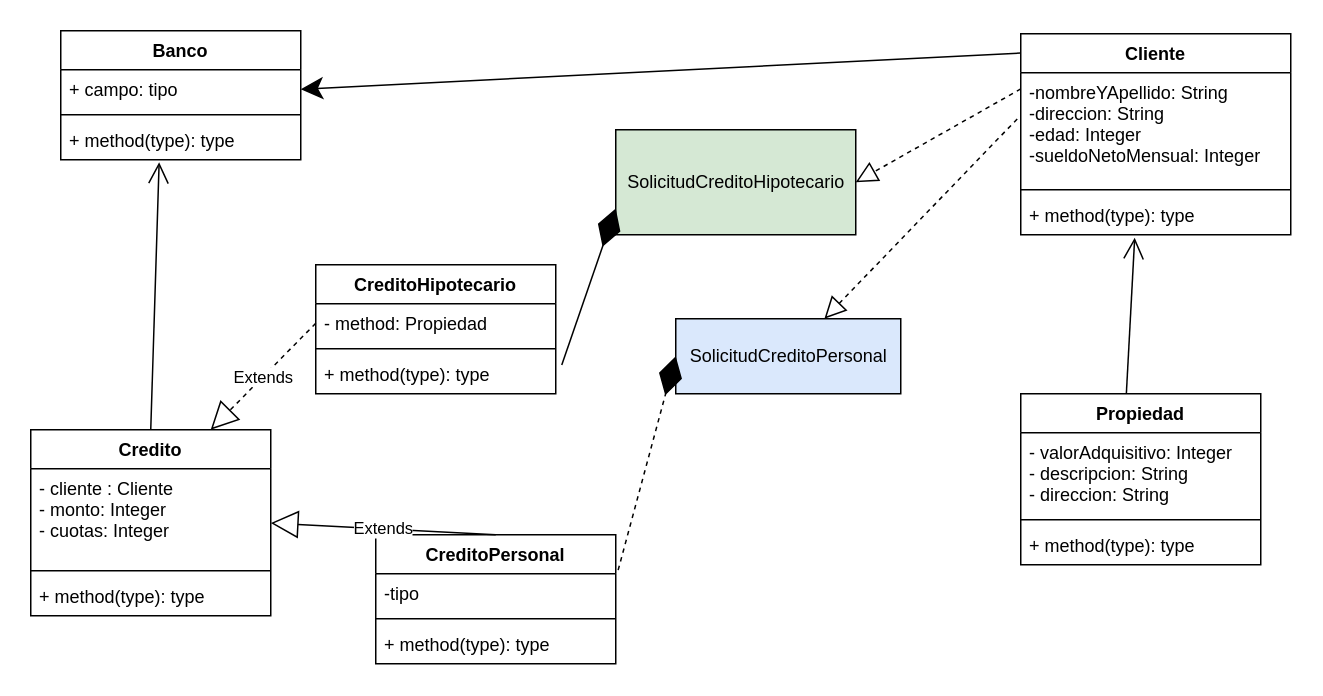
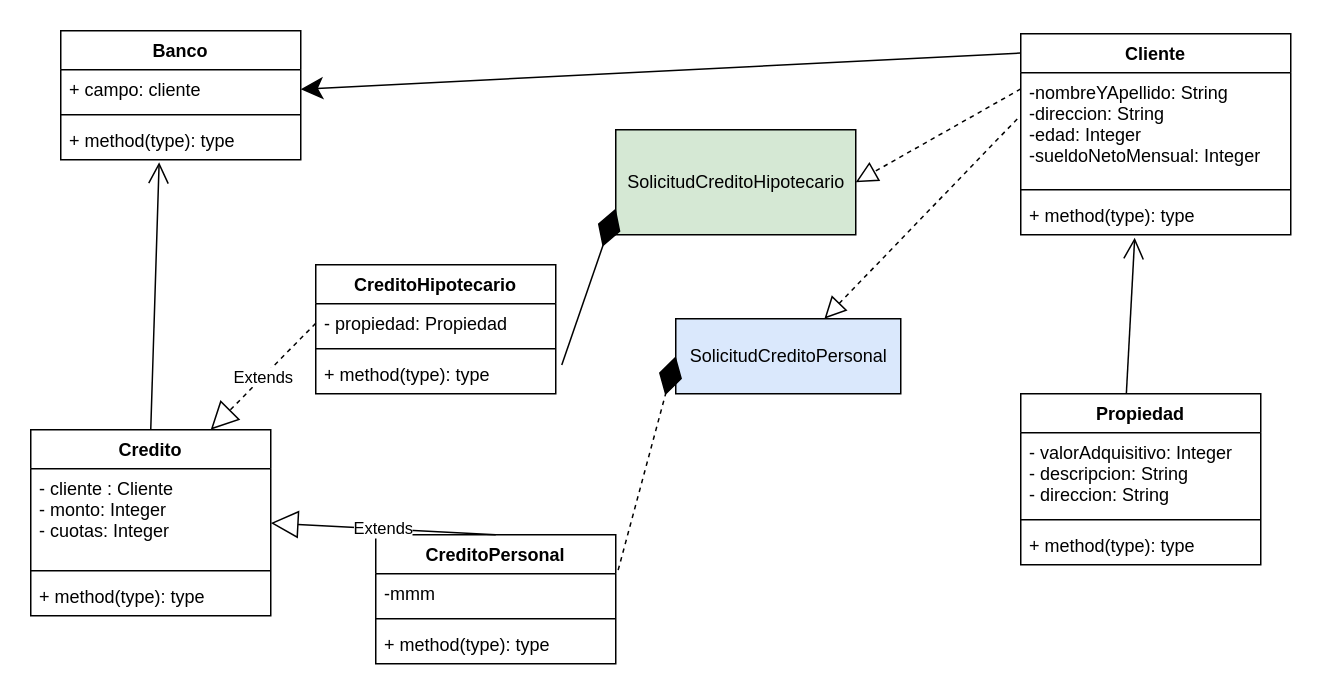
node "+ campo: tipo": label "+ campo: tipo" -> "+ campo: cliente"
node "- method: Propiedad": label "- method: Propiedad" -> "- propiedad: Propiedad"
node "-tipo": label "-tipo" -> "-mmm"
